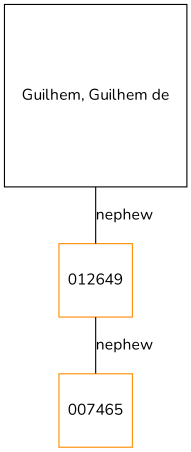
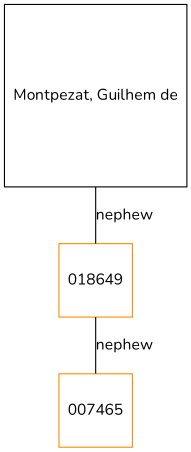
node "Guilhem, Guilhem de": label "Guilhem, Guilhem de" -> "Montpezat, Guilhem de"
node "012649": label "012649" -> "018649"
